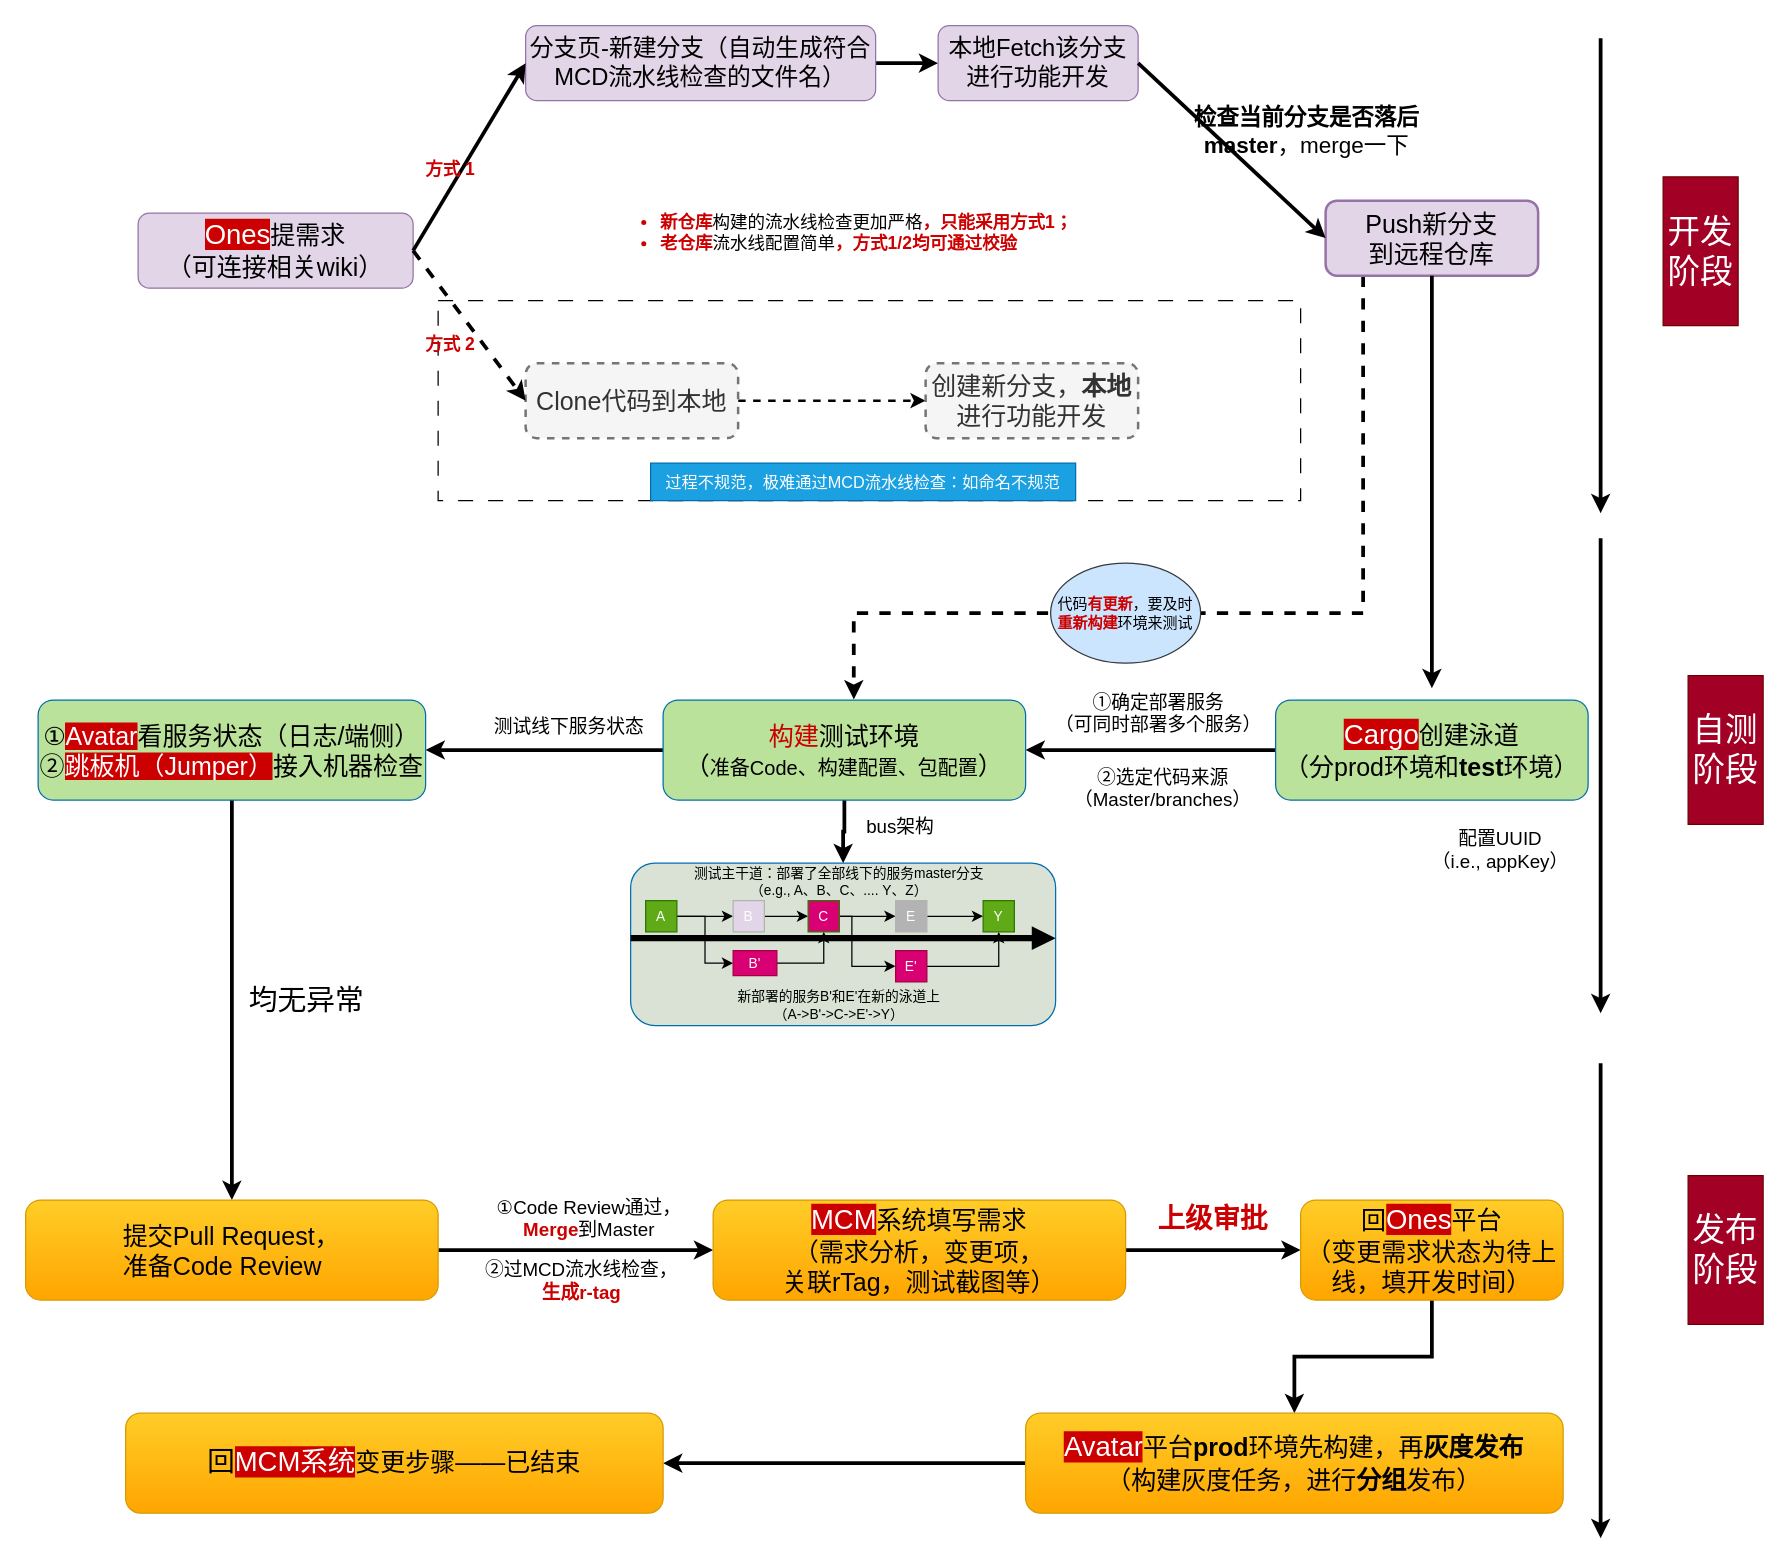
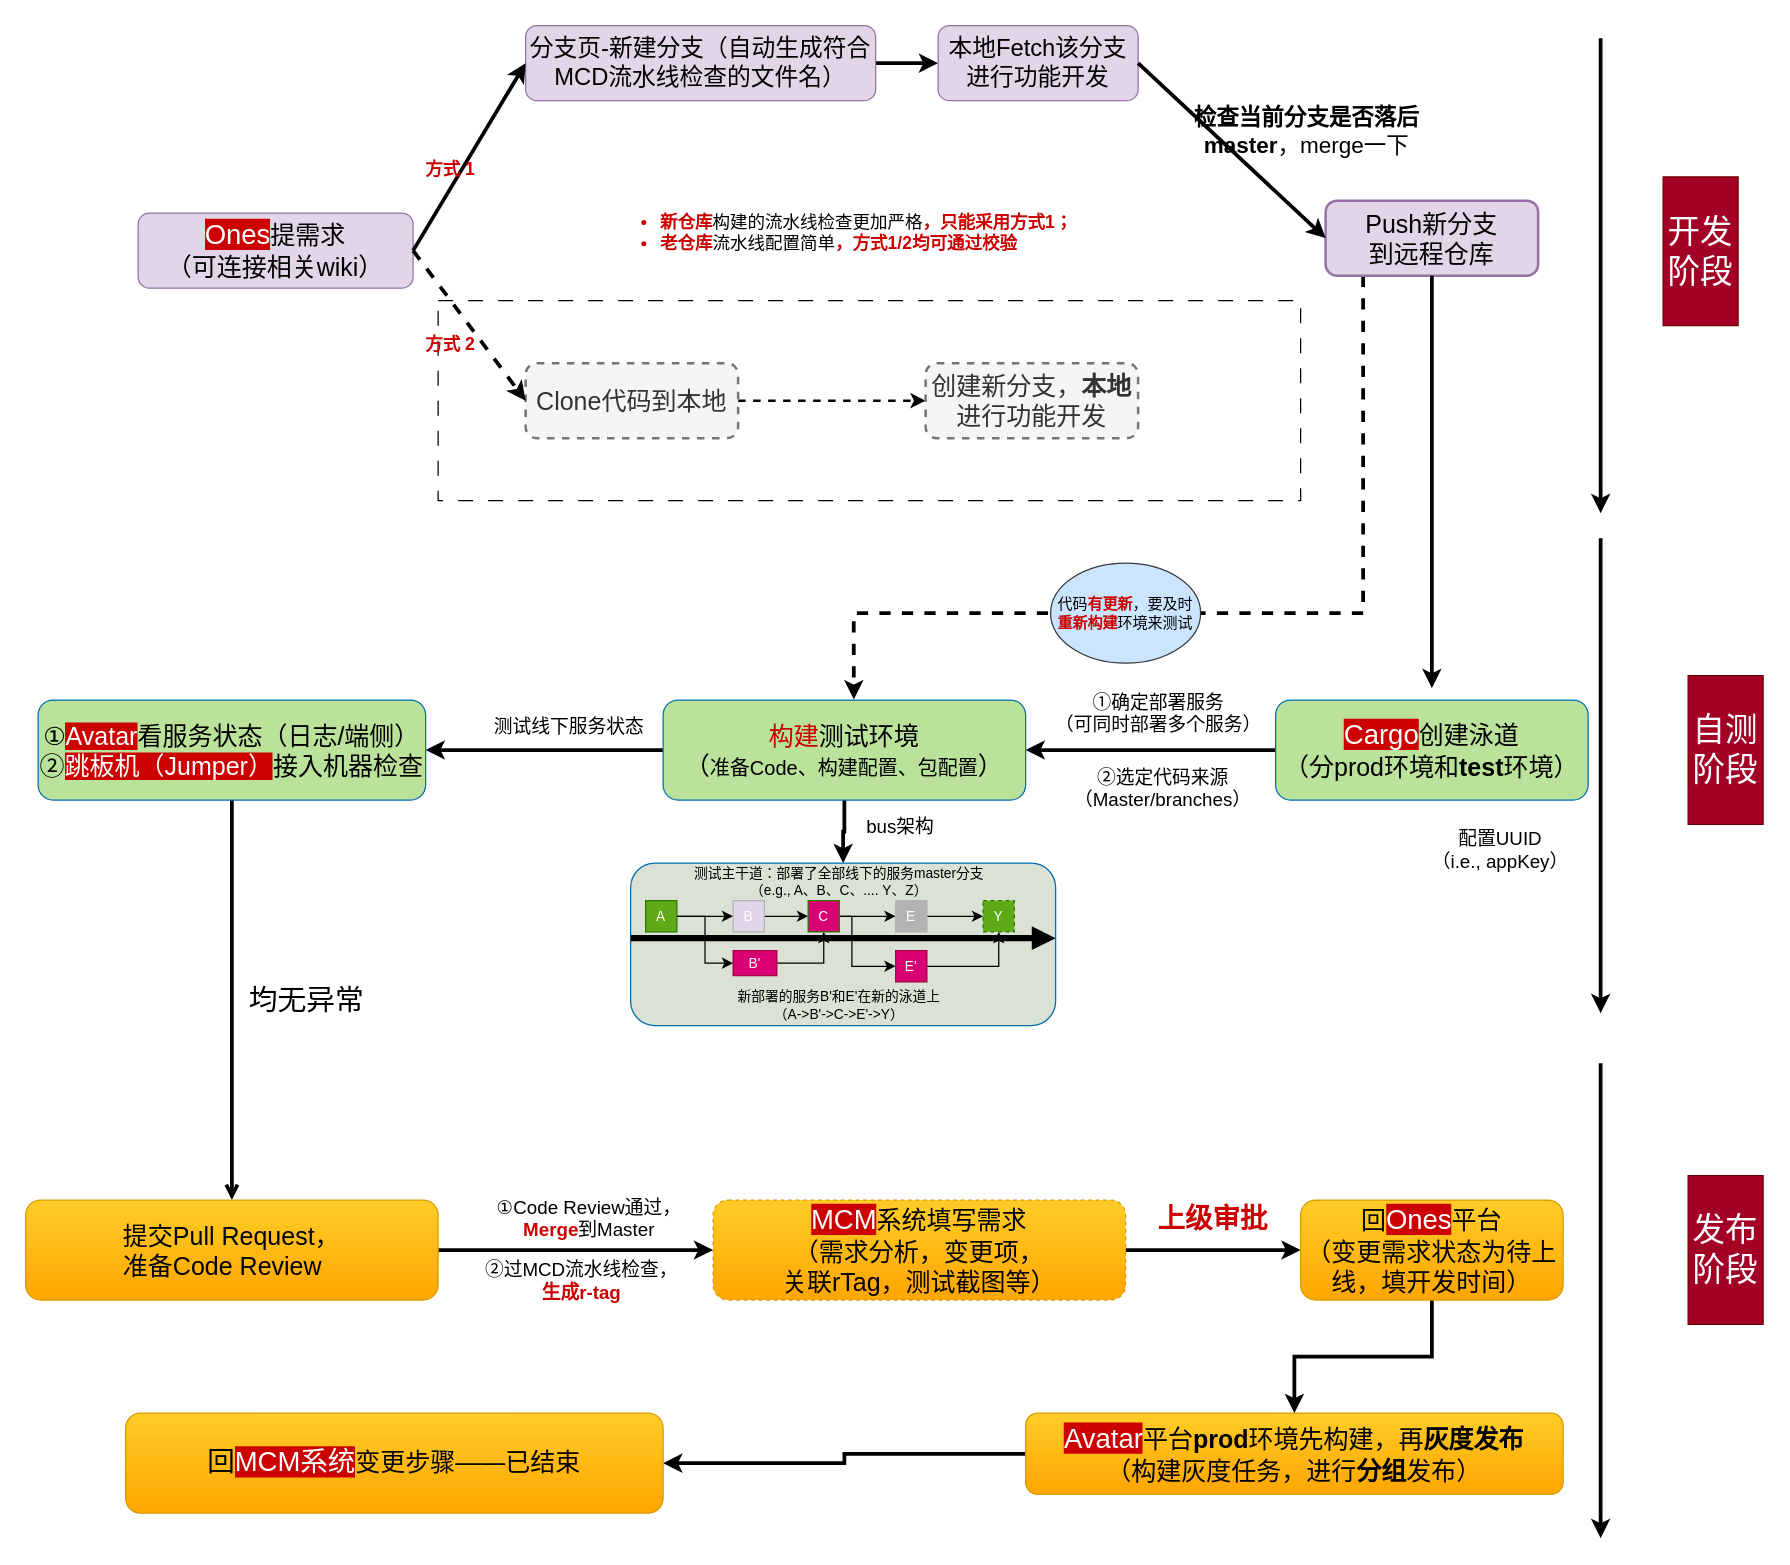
node "过程不规范，极难通过MCD流水线检查：如命名不规范": removed
node "Y": style solid -> dashed
edge "①Avatar看服务状态（日志/端侧） ②跳板机（Jumper）接入机器检查" -> "提交Pull Request， 准备Code Review": arrowhead classic -> open
node "MCM系统填写需求 （需求分析，变更项， 关联rTag，测试截图等）": style solid -> dashed
node "Avatar平台prod环境先构建，再灰度发布 （构建灰度任务，进行分组发布）": size 538x100 -> 538x81
